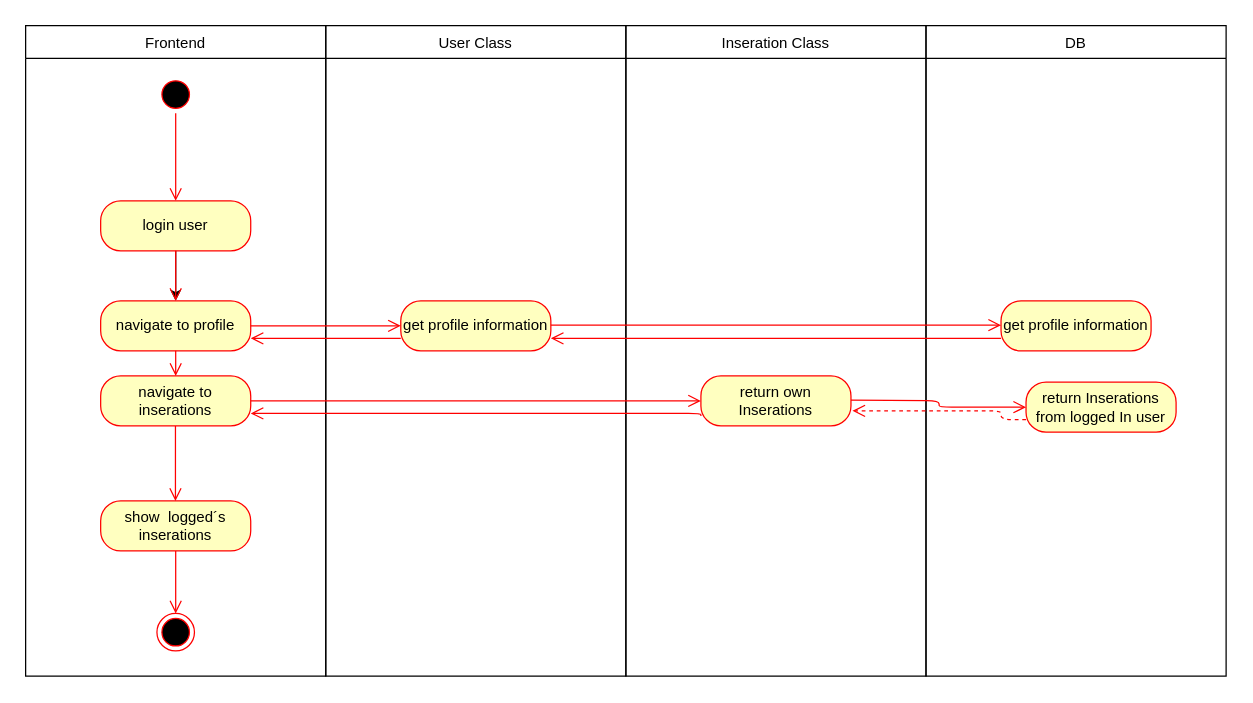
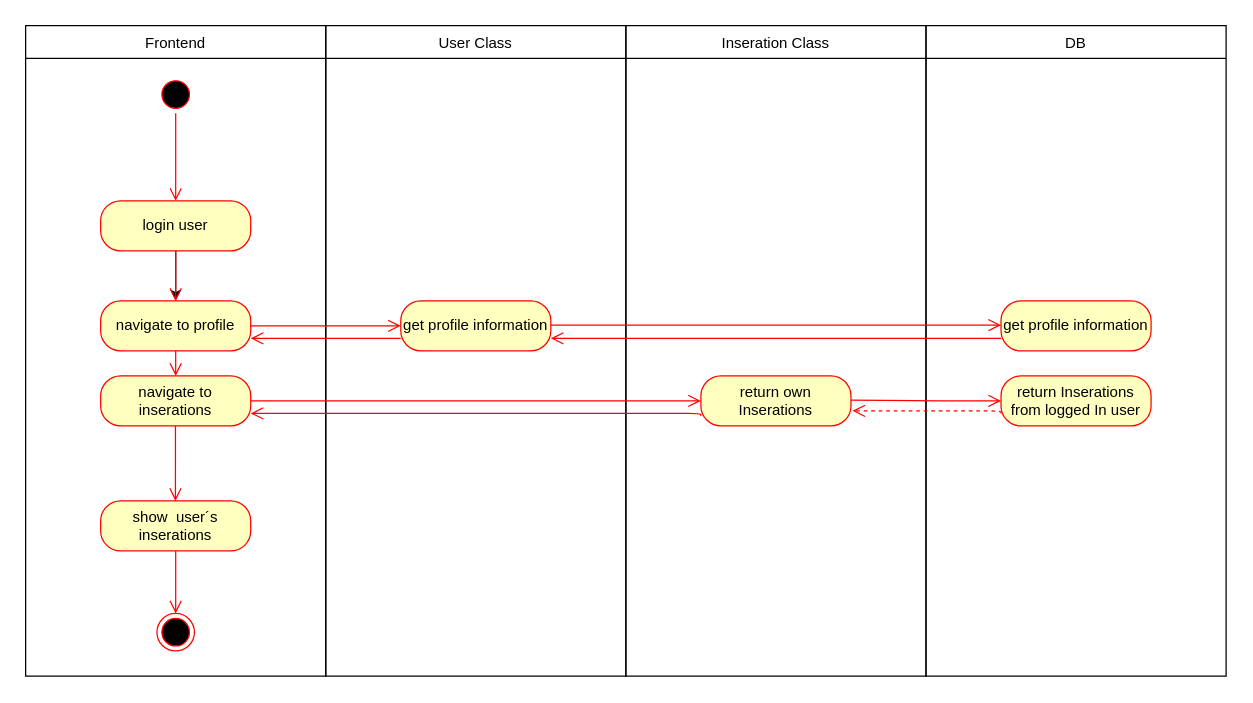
node "return Inserations from logged In user": moved (1101, 407) -> (1076, 401)
node "show logged´s inserations": label "show logged´s inserations" -> "show user´s inserations"
